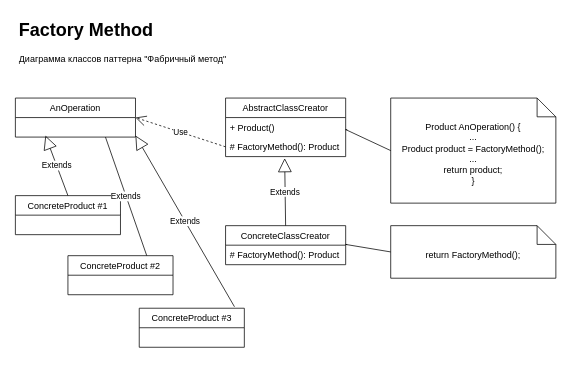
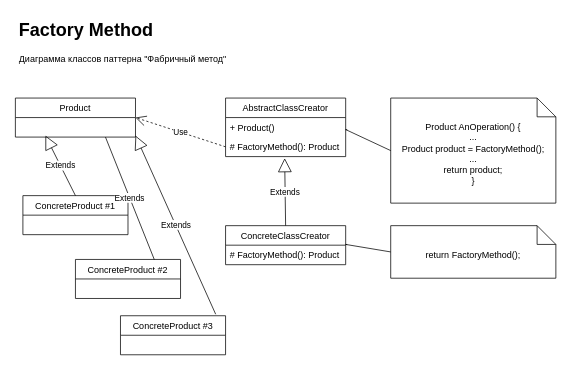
node "AnOperation": label "AnOperation" -> "Product"
node "ConcreteProduct #1": moved (68, 215) -> (75, 215)
node "ConcreteProduct #2": moved (120, 275) -> (128, 279)
node "ConcreteProduct #3": moved (192, 327) -> (173, 335)
